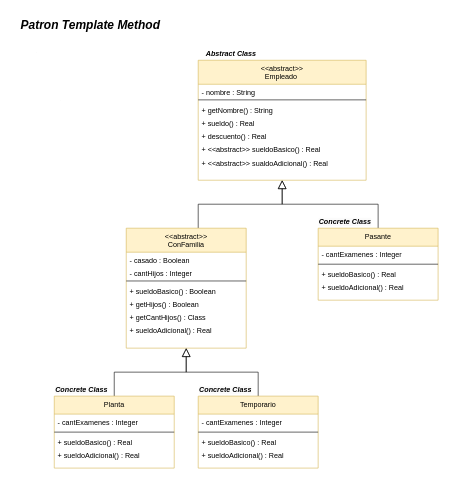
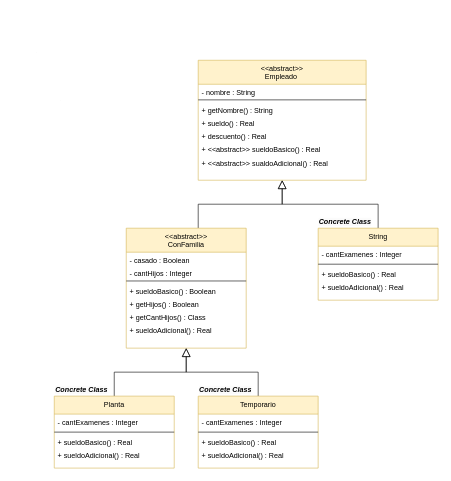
node "Patron Template Method": removed
node "Abstract Class": removed
node "Pasante": label "Pasante" -> "String"
